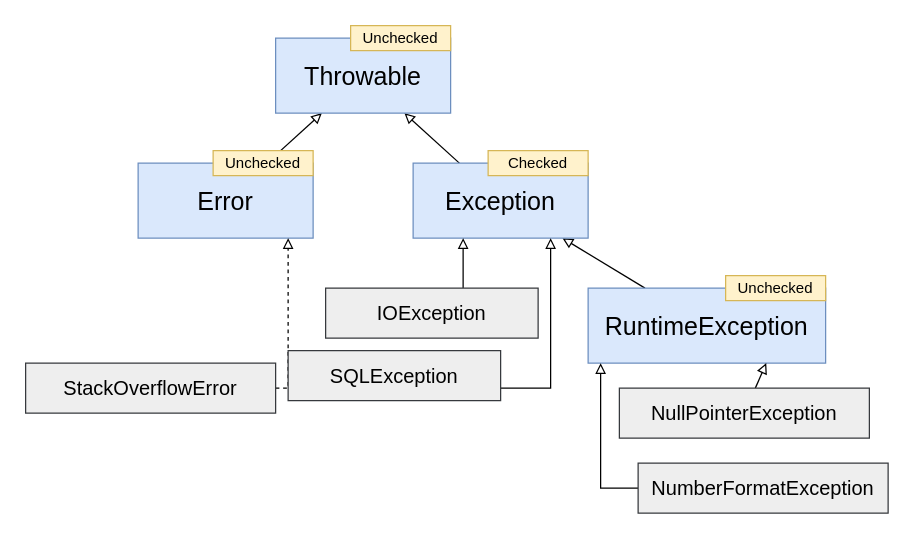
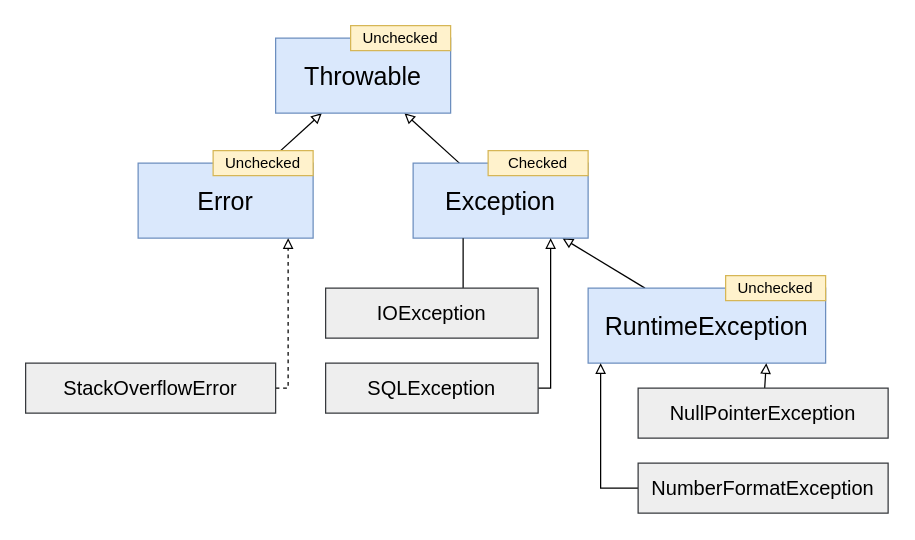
edge "IOException" -> "Exception": arrowhead block -> none
node "SQLException": moved (394, 376) -> (432, 388)
node "NullPointerException": moved (744, 413) -> (763, 413)
